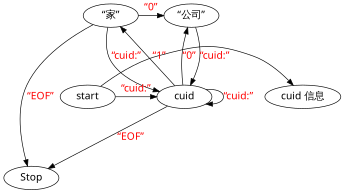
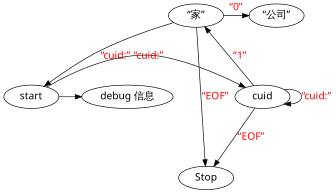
edge "“公司”" -> "cuid": removed, label "“cuid:”"
edge "cuid" -> "“公司”": removed, label "“0”"
edge "“家”" -> "cuid": now "“家”" -> "start"
node "cuid 信息": label "cuid 信息" -> "debug 信息"
